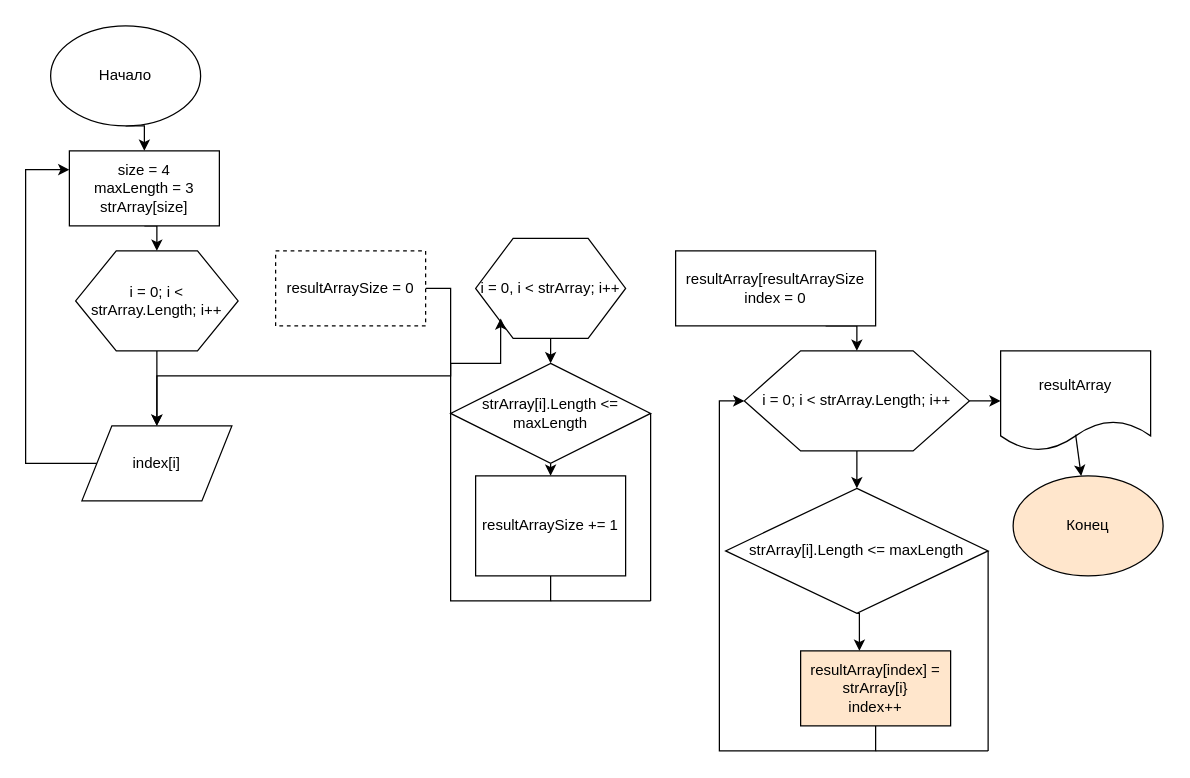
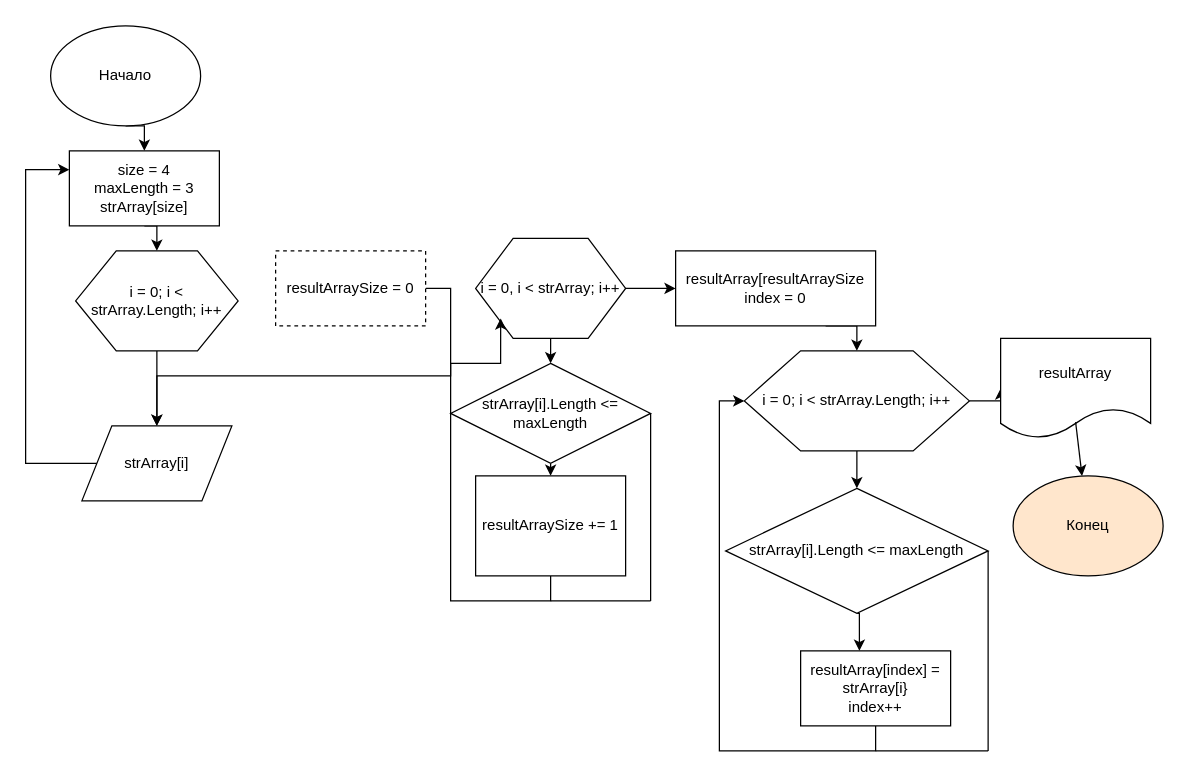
edge "i = 0, i < strArray; i++" -> "resultArray[resultArraySize index = 0": added
node "resultArray": moved (1076, 401) -> (1076, 388)
node "index[i]": label "index[i]" -> "strArray[i]"
node "resultArray[index] = strArray[i} index++": fillcolor #ffe6cc -> #ffffff
